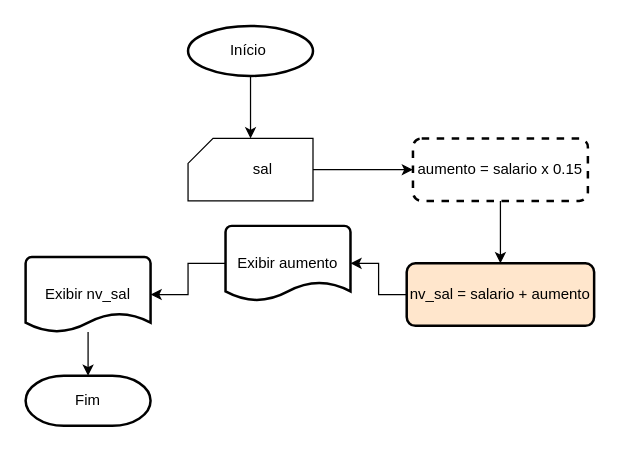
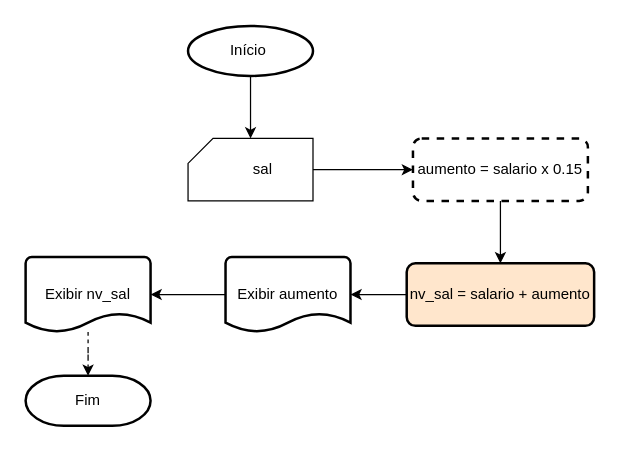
node "Exibir aumento": moved (288, 263) -> (288, 294)
edge "Exibir nv_sal" -> "Fim": style solid -> dashed
